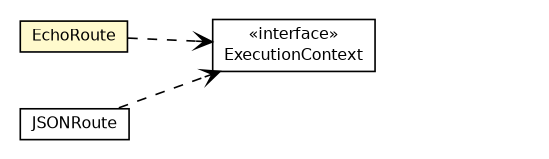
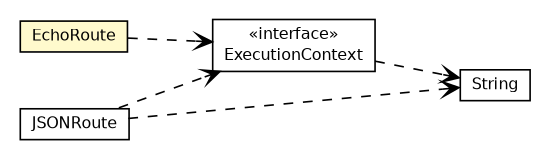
node "String": added
